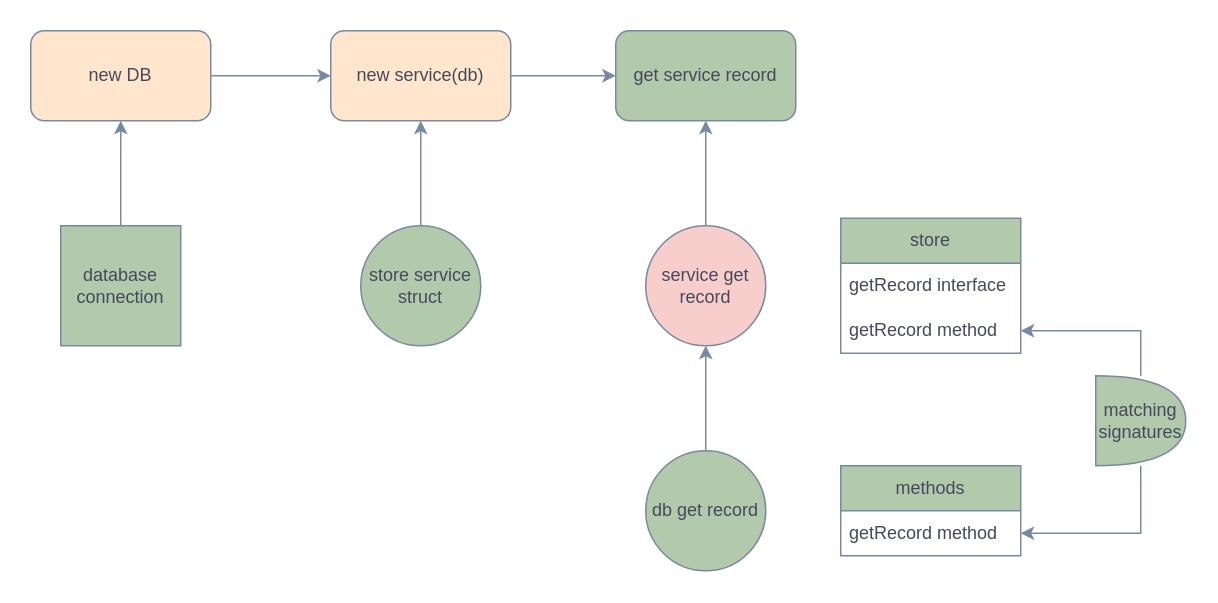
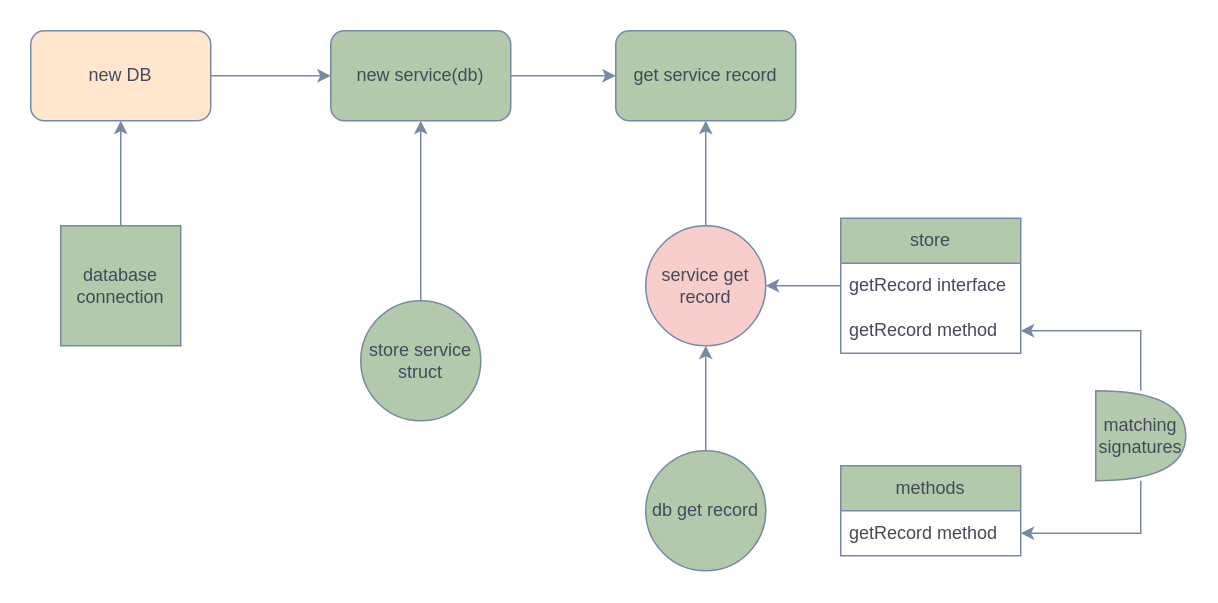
node "new service(db)": fillcolor #ffe6cc -> #b2c9ab
node "store service struct": moved (421, 286) -> (421, 361)
edge "store" -> "service get record": added
node "matching signatures": moved (1141, 421) -> (1141, 436)
